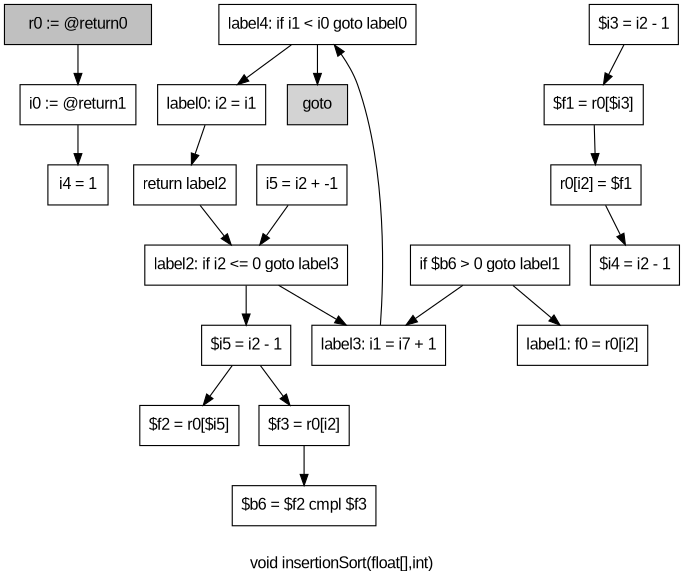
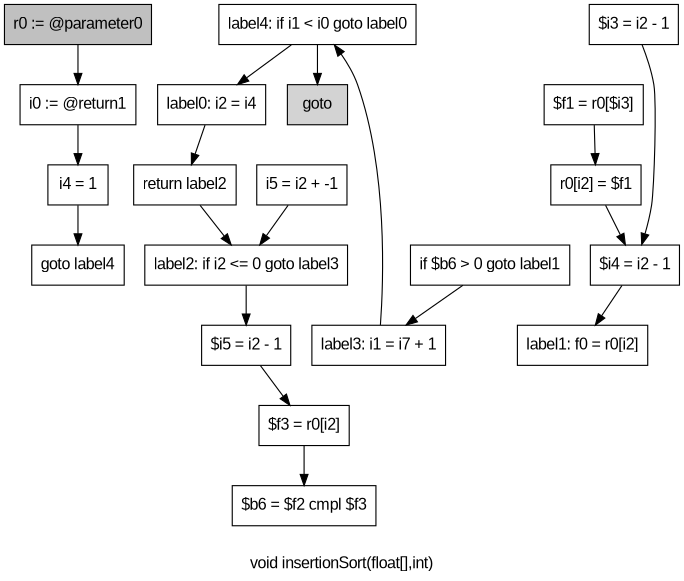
node "r0 := @return0": label "r0 := @return0" -> "r0 := @parameter0"
edge "$i3 = i2 - 1" -> "$f1 = r0[$i3]": now "$i3 = i2 - 1" -> "$i4 = i2 - 1"
node "label0: i2 = i1": label "label0: i2 = i1" -> "label0: i2 = i4"
node "goto label4": added
edge "label2: if i2 <= 0 goto label3" -> "label3: i1 = i7 + 1": removed
edge "if $b6 > 0 goto label1" -> "label1: f0 = r0[i2]": now "$i4 = i2 - 1" -> "label1: f0 = r0[i2]"
node "$f2 = r0[$i5]": removed
